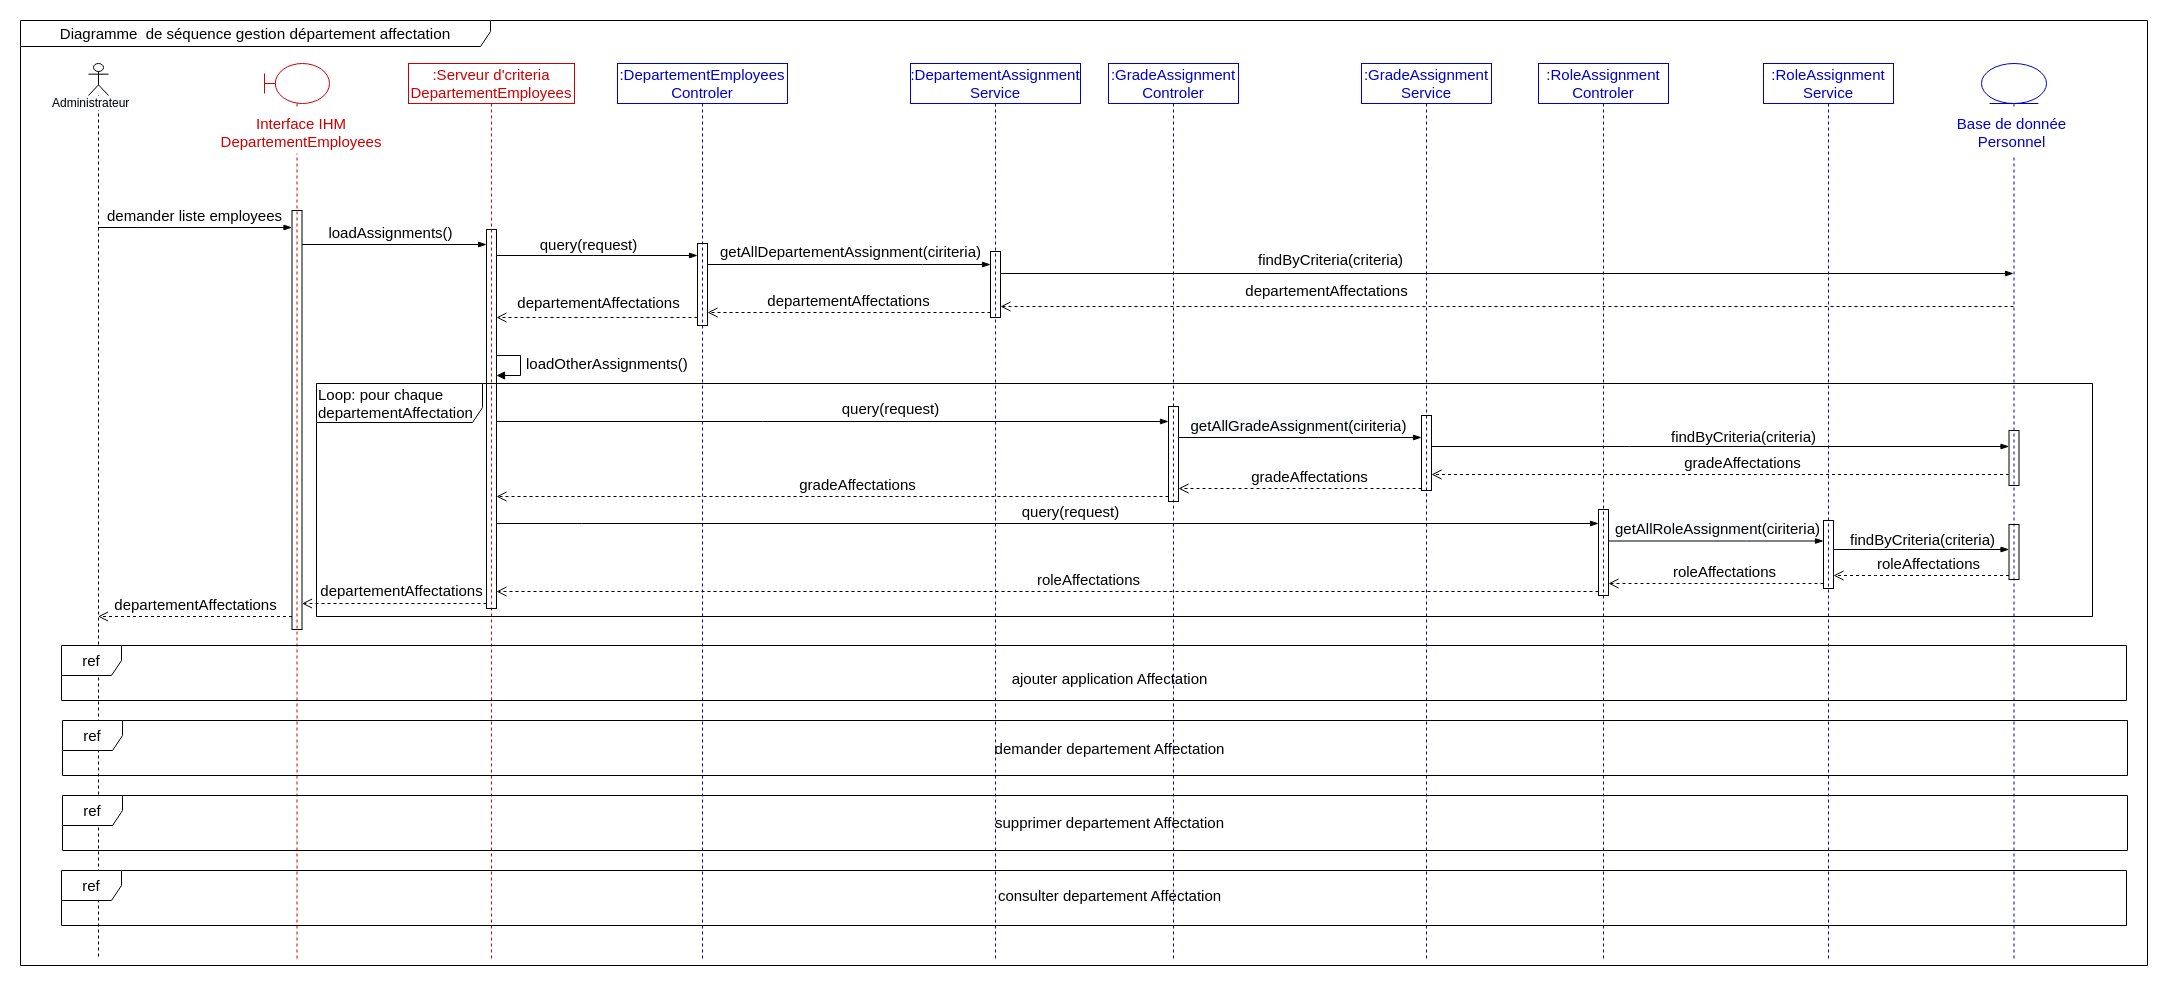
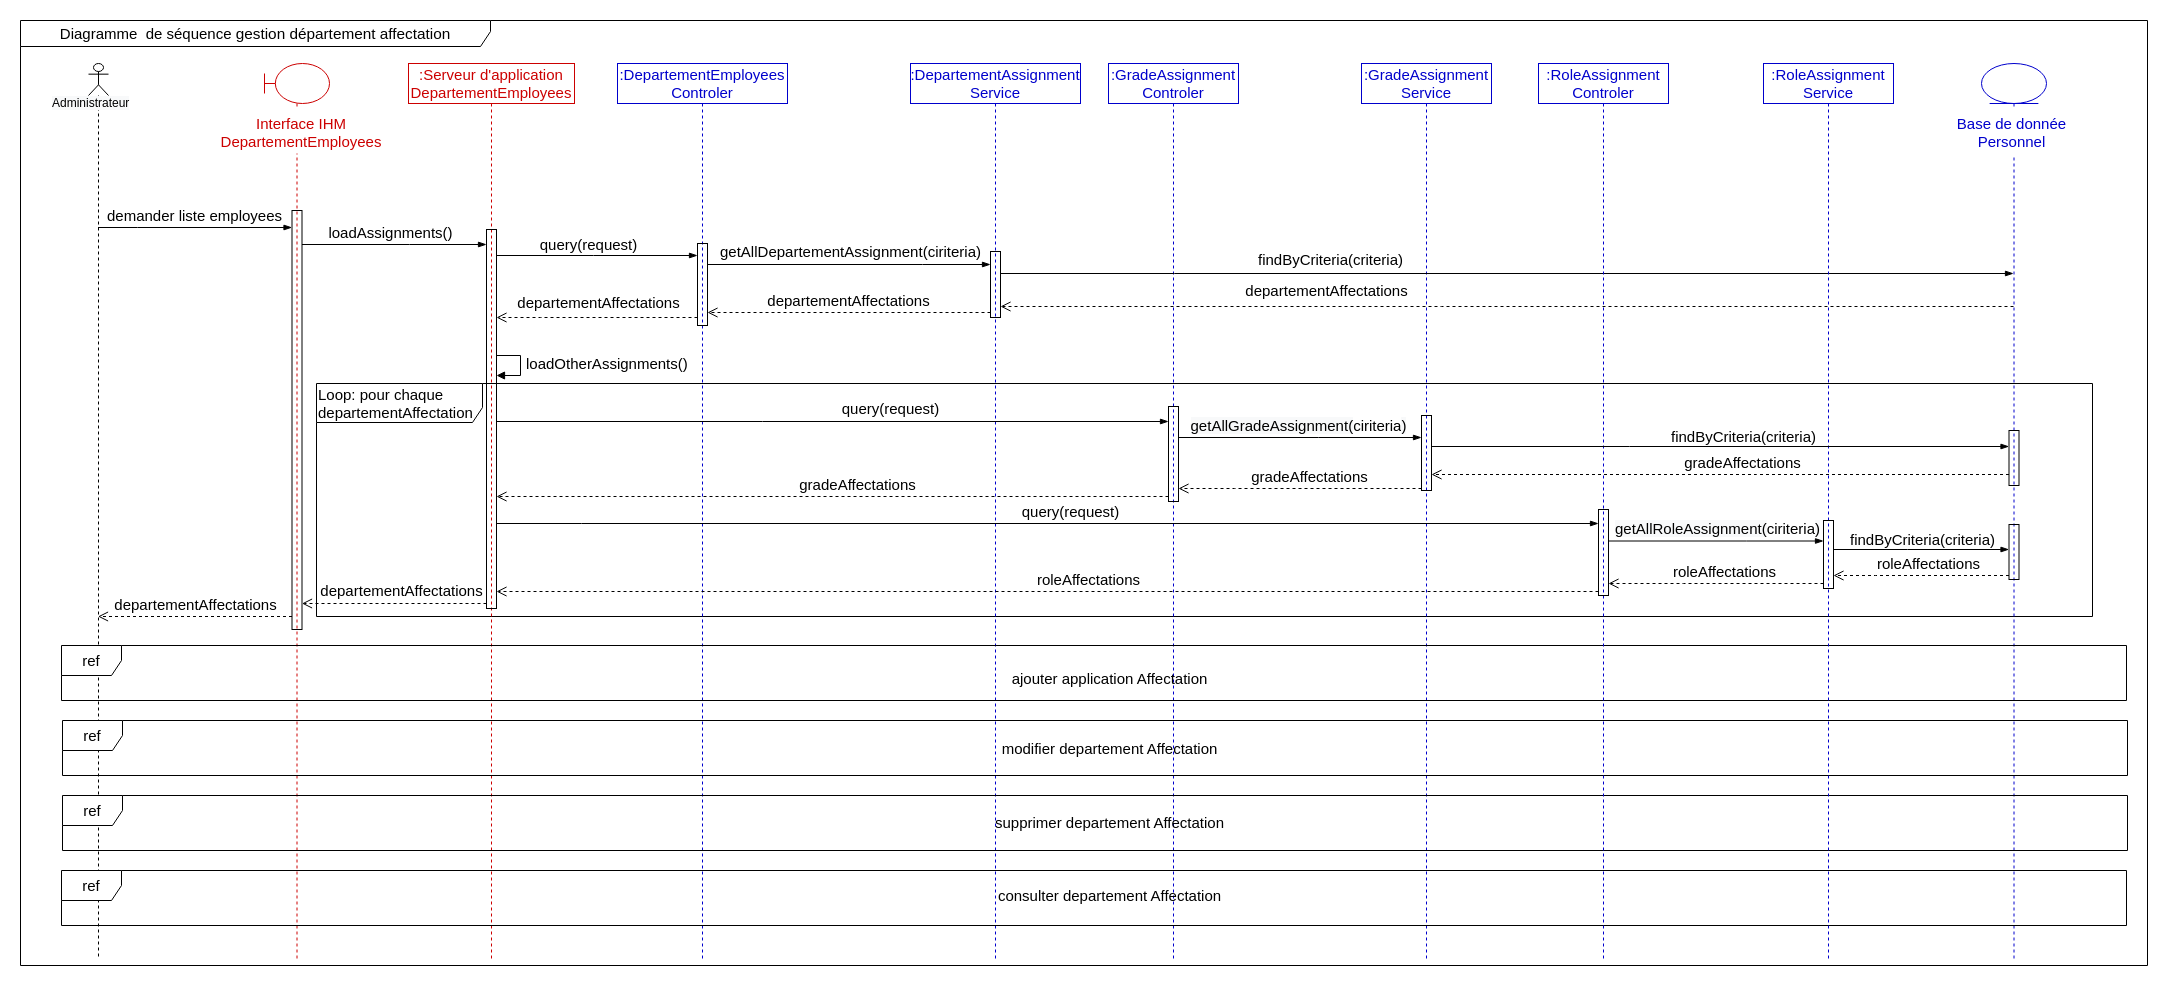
node ":Serveur d'criteria DepartementEmployees": label ":Serveur d'criteria DepartementEmployees" -> ":Serveur d'application DepartementEmployees"
node "demander departement Affectation": label "demander departement Affectation" -> "modifier departement Affectation"
